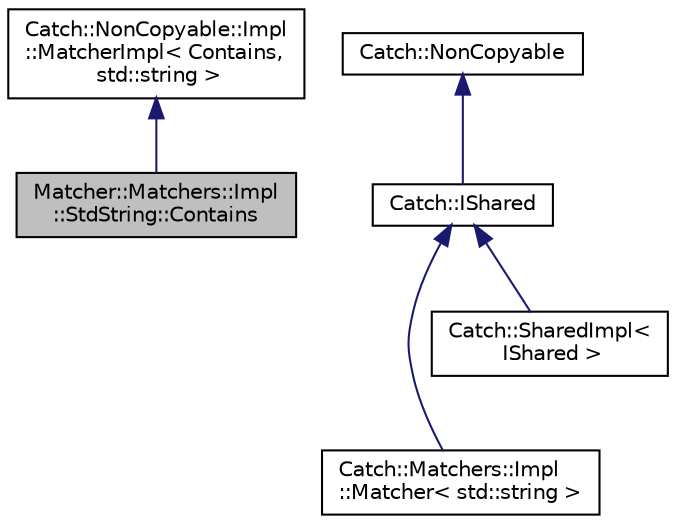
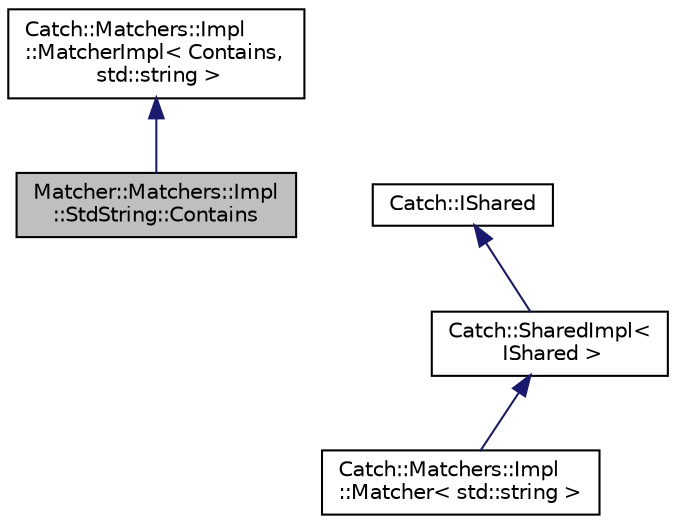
node "Catch::NonCopyable::Impl ::MatcherImpl< Contains, std::string >": label "Catch::NonCopyable::Impl ::MatcherImpl< Contains, std::string >" -> "Catch::Matchers::Impl ::MatcherImpl< Contains, std::string >"
node "Catch::NonCopyable": removed
edge "Catch::Matchers::Impl ::Matcher< std::string >" -> "Catch::IShared": now "Catch::Matchers::Impl ::Matcher< std::string >" -> "Catch::SharedImpl< IShared >"
